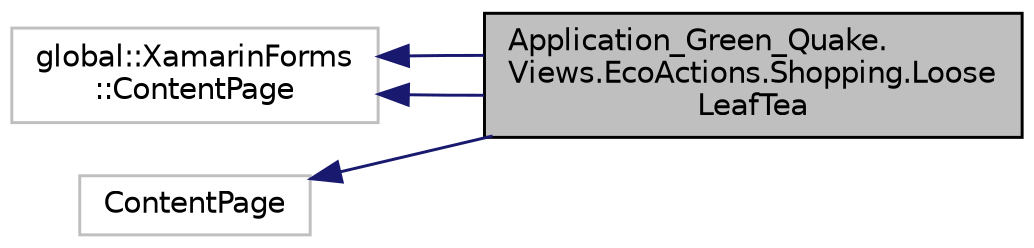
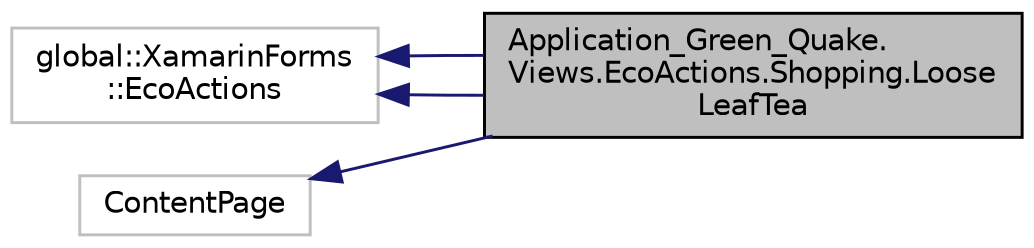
node "global::XamarinForms ::ContentPage": label "global::XamarinForms ::ContentPage" -> "global::XamarinForms ::EcoActions"
